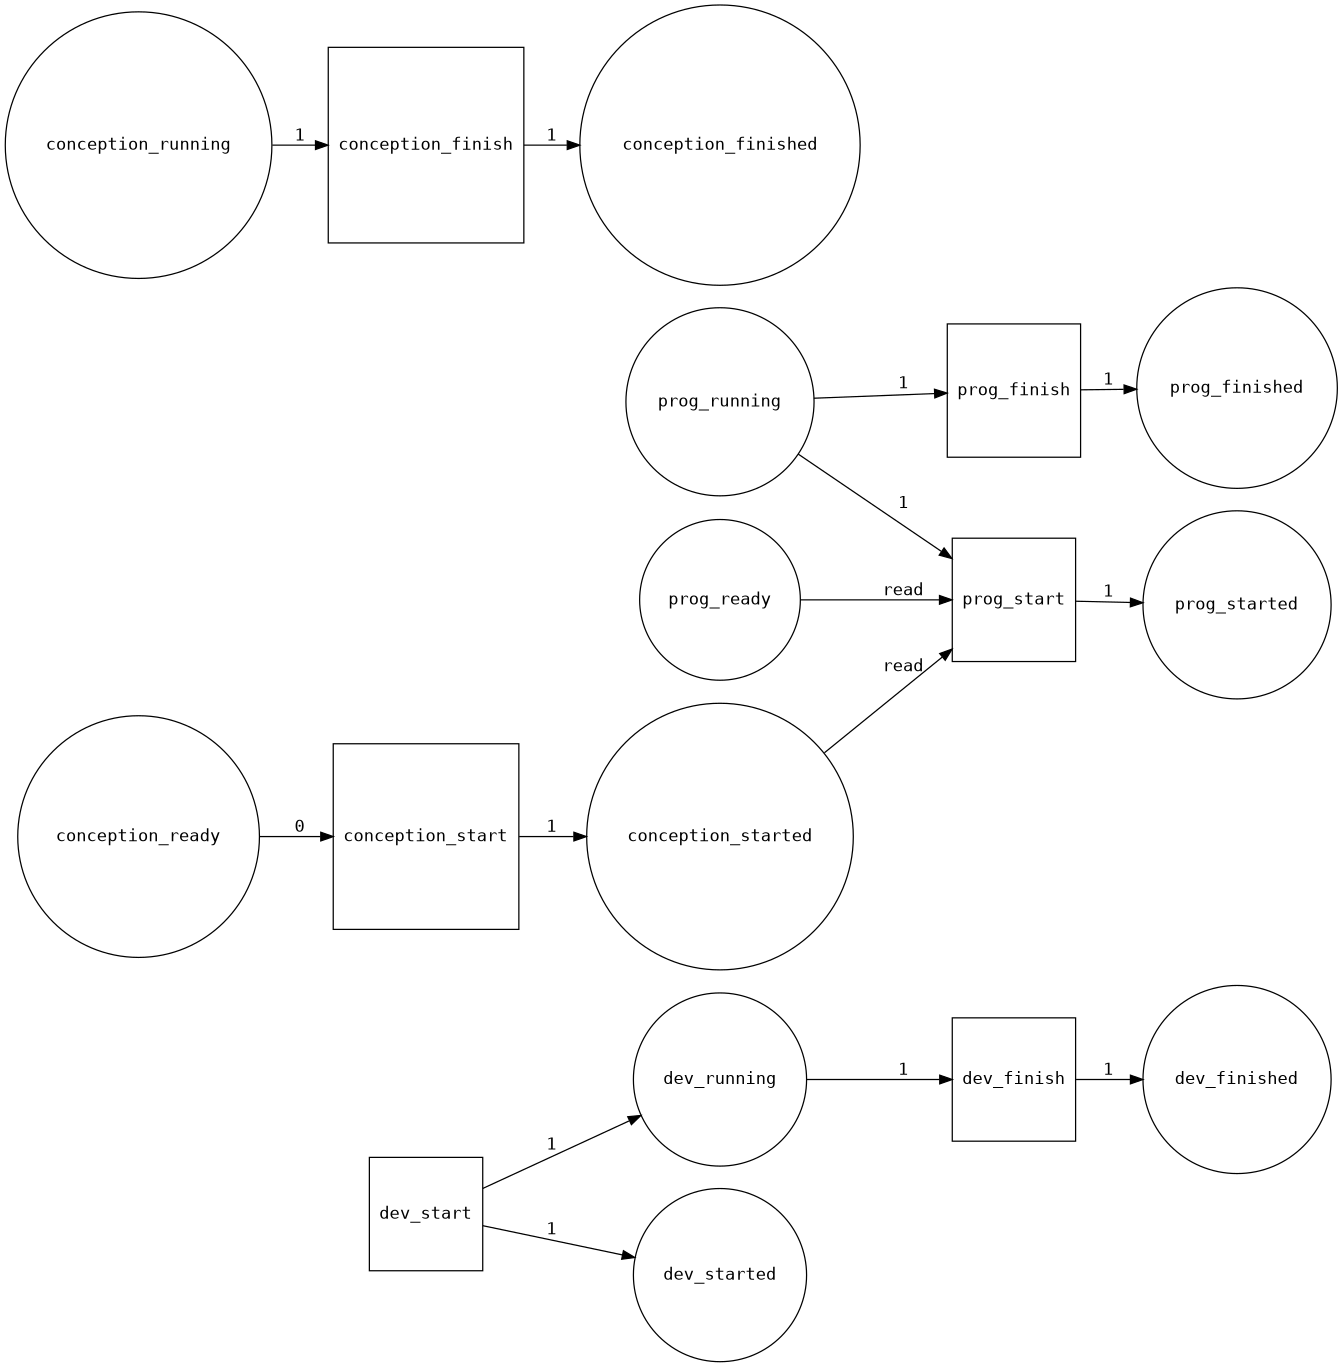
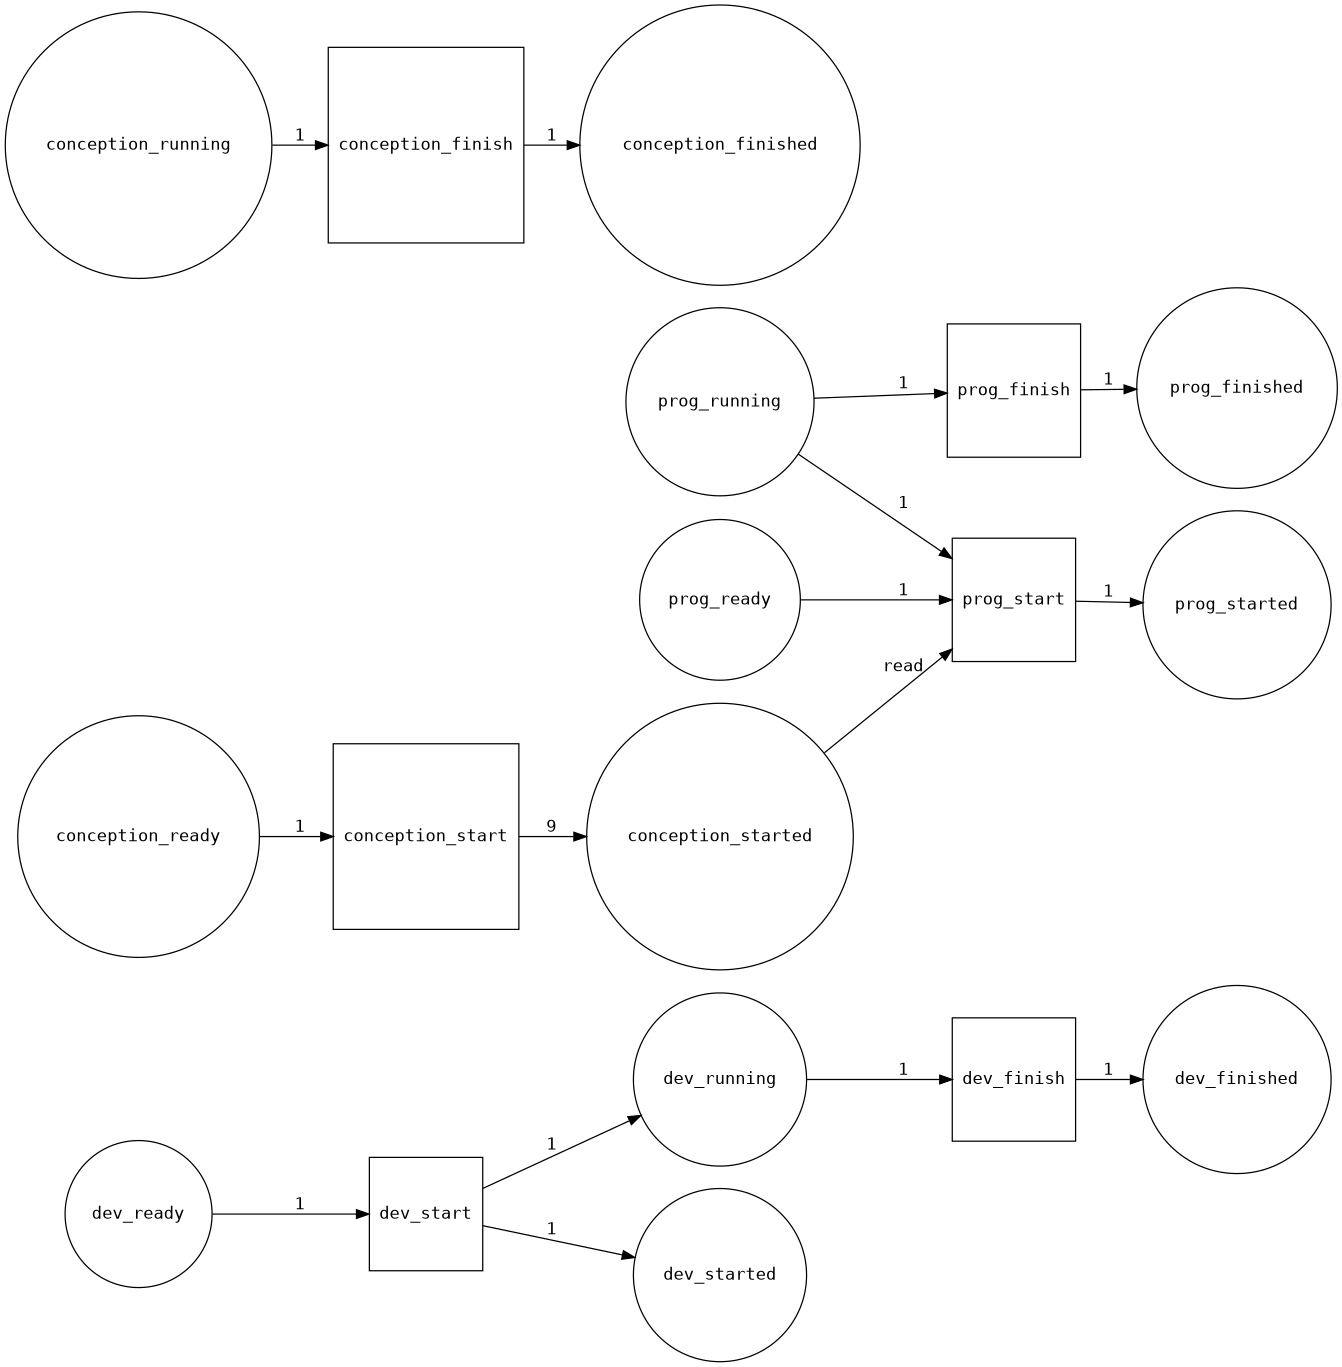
edge "prog_ready" -> "prog_start": label "read" -> "1"
edge "conception_ready" -> "conception_start": label "0" -> "1"
edge "conception_start" -> "conception_started": label "1" -> "9"
node "dev_ready": added
